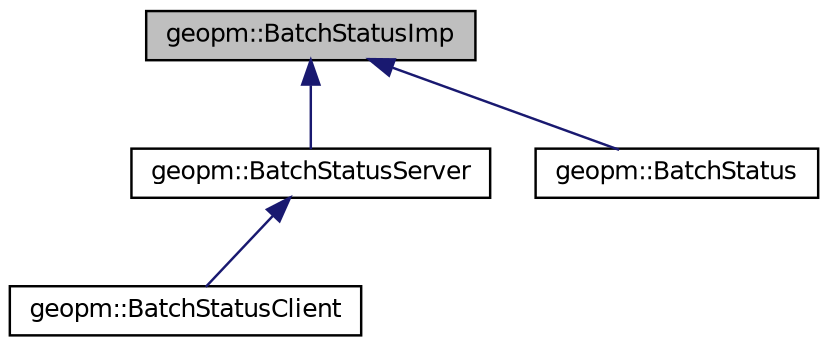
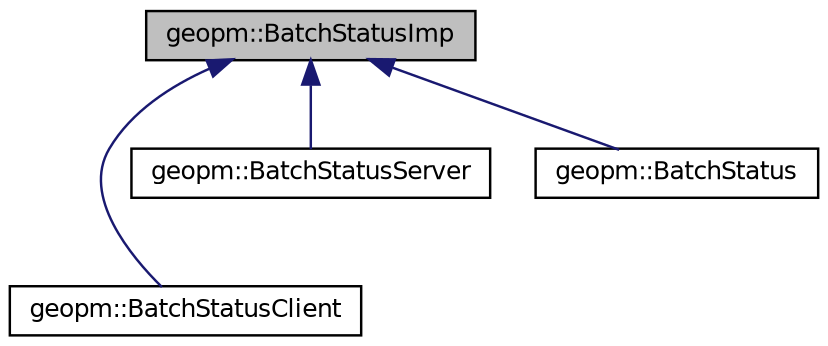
edge "geopm::BatchStatusClient" -> "geopm::BatchStatusServer": now "geopm::BatchStatusClient" -> "geopm::BatchStatusImp"
